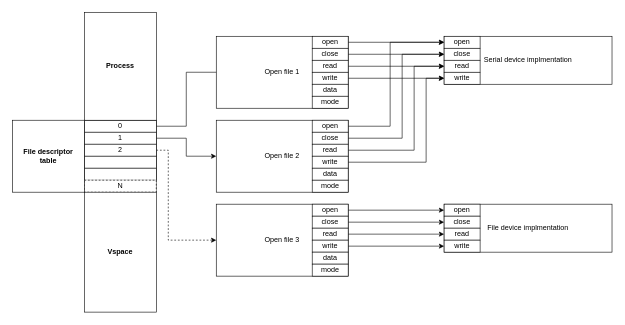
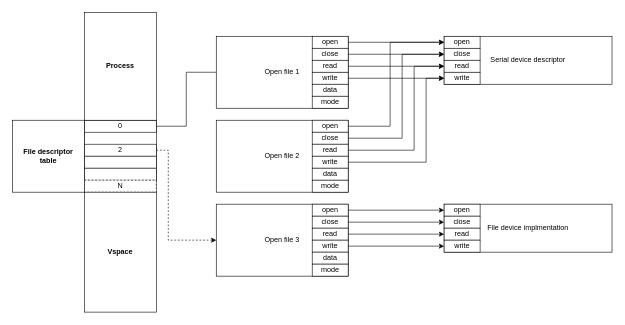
node "Serial device implmentation": label "Serial device implmentation" -> "Serial device descriptor"
node "1": removed
edge "1" -> "Open file 2": removed
